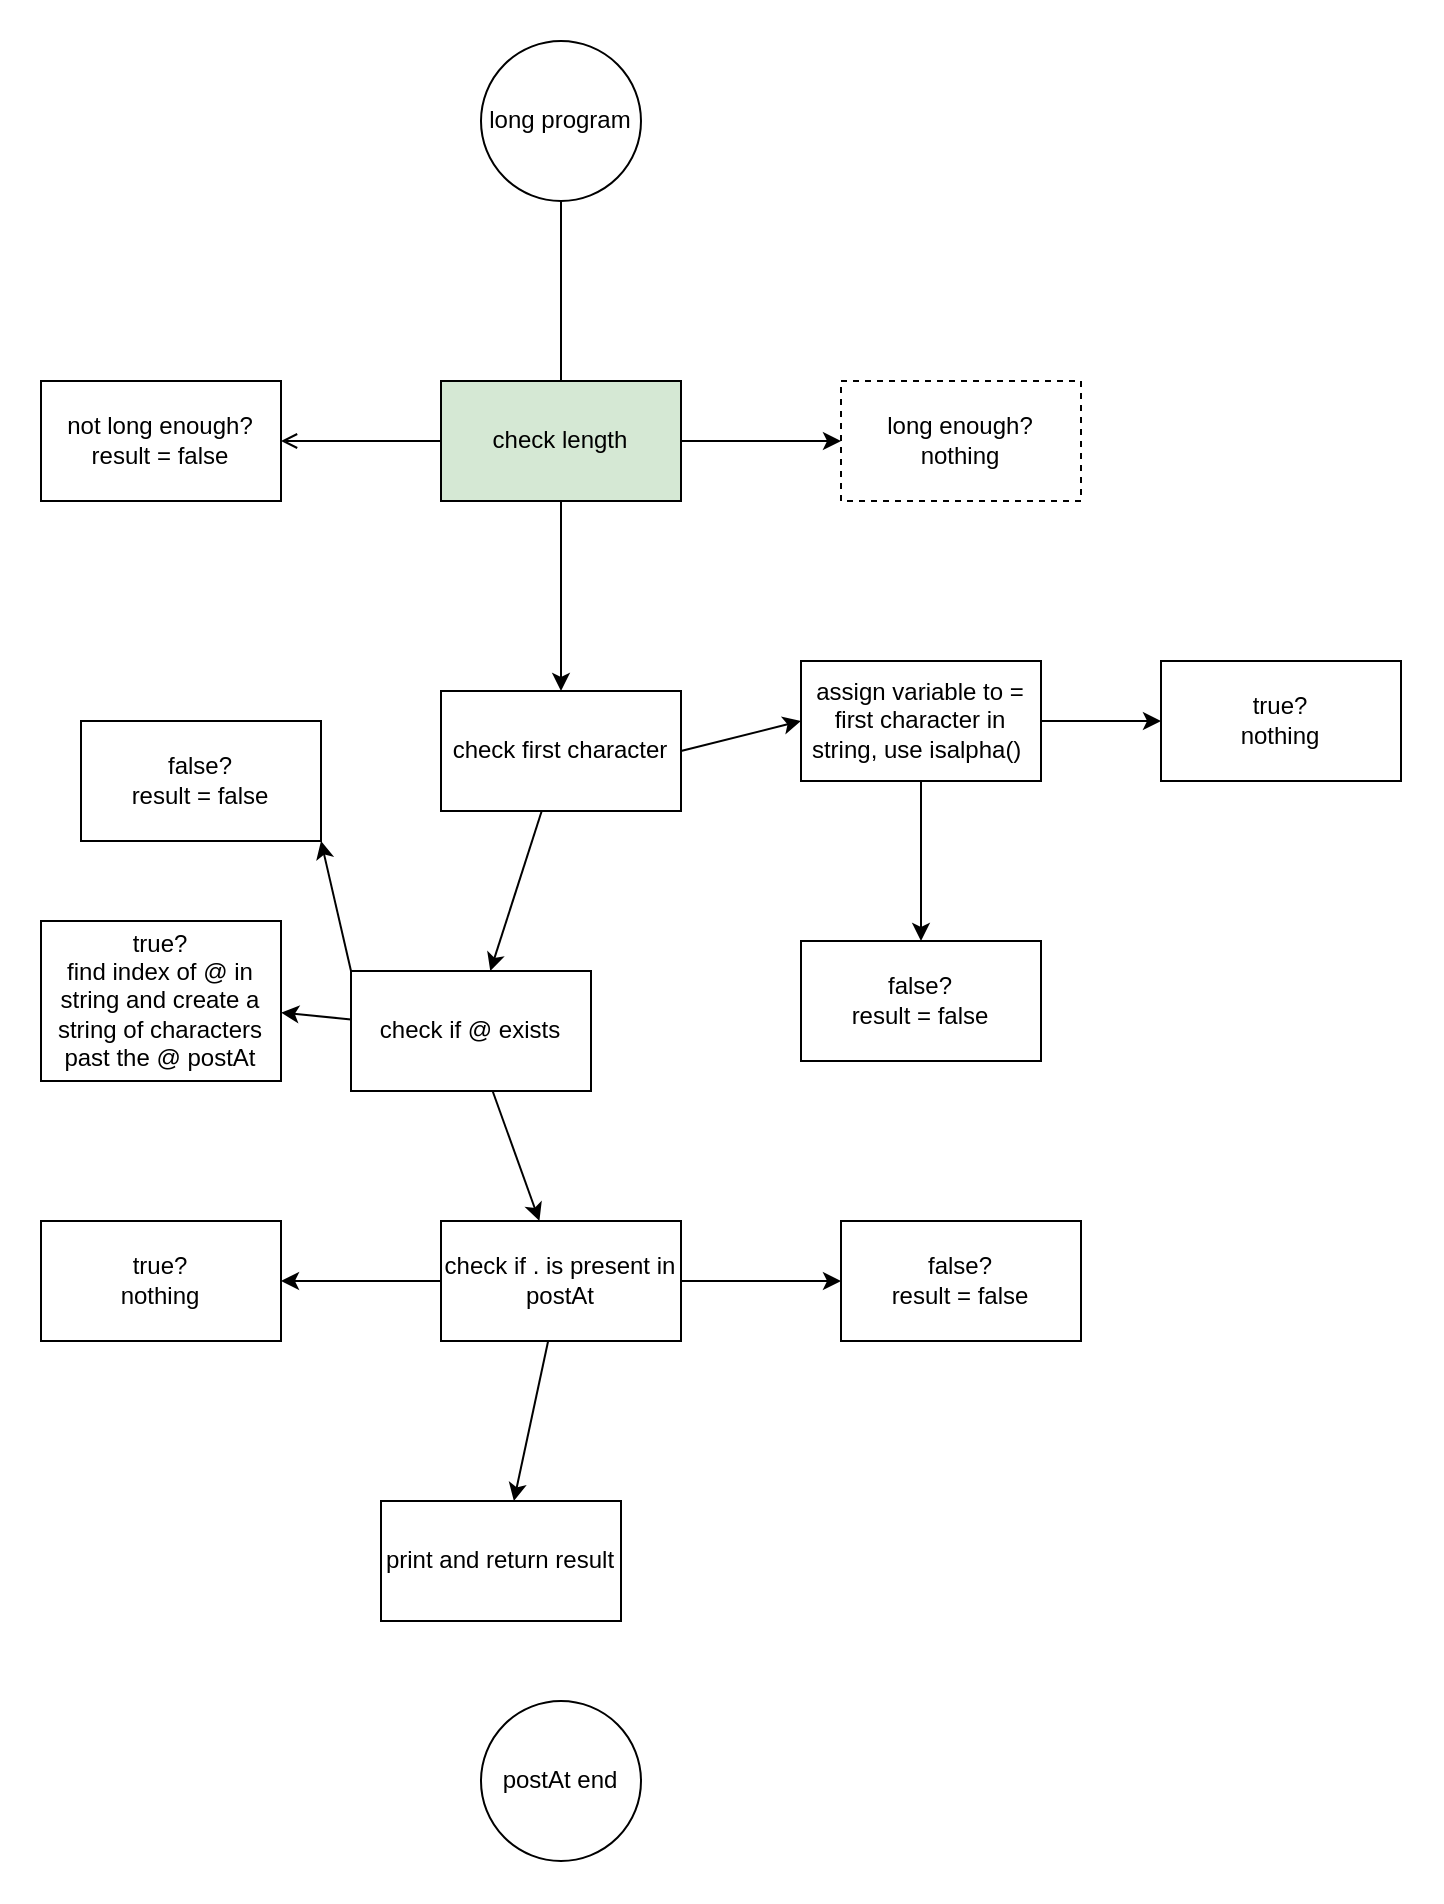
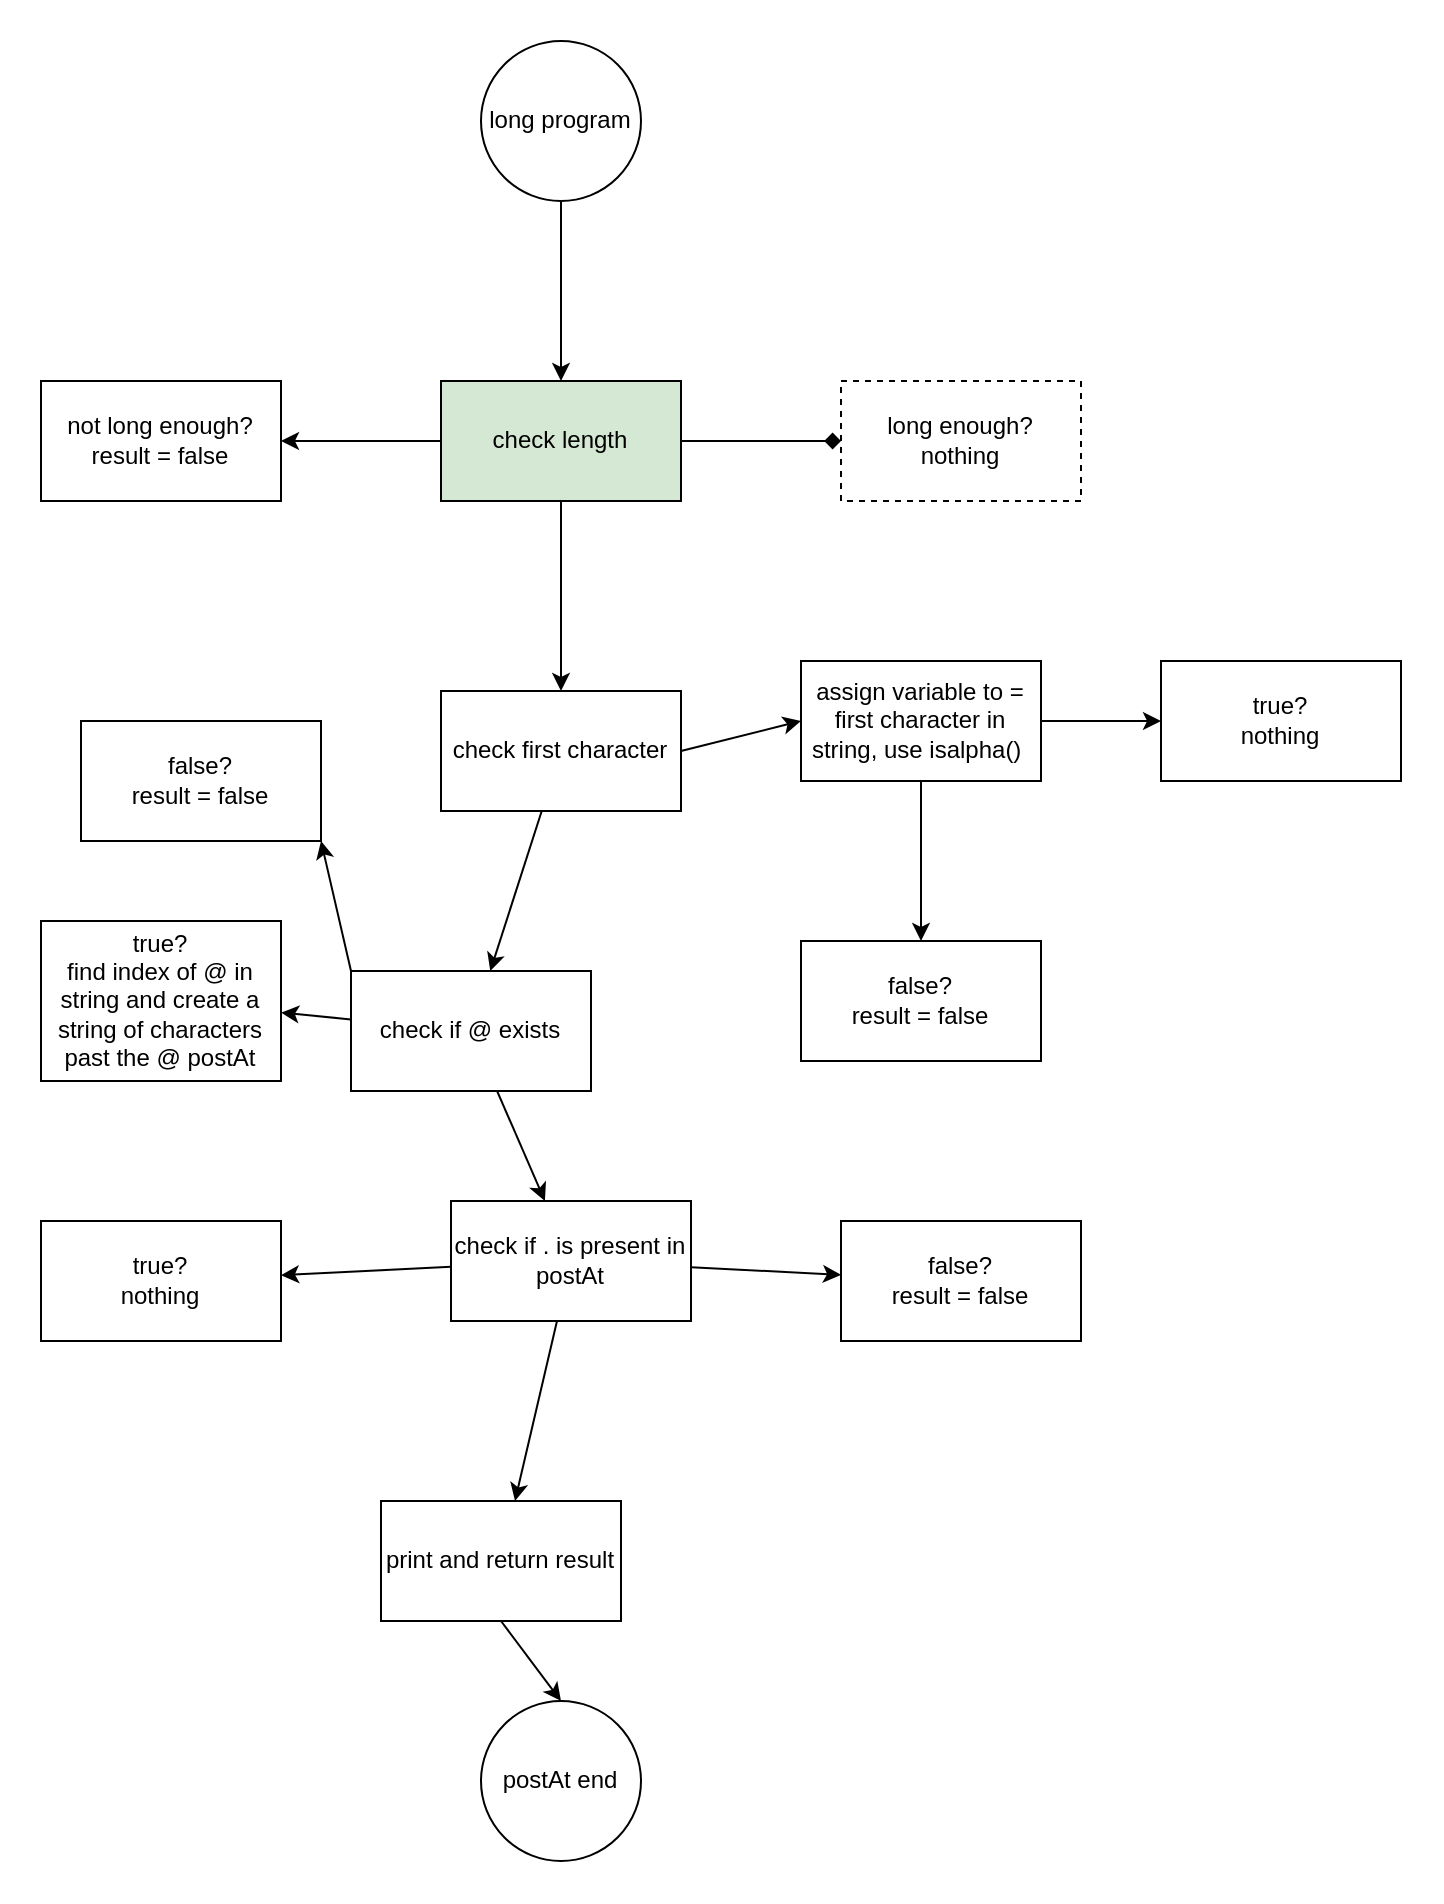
edge "long program" -- "check length": arrowhead none -> classic
edge "check length" -> "not long enough? result = false": arrowhead open -> classic
edge "check length" -> "long enough? nothing": arrowhead classic -> diamond
node "check if . is present in postAt": moved (561, 1281) -> (571, 1261)
edge "print and return result" -> "postAt end": added
